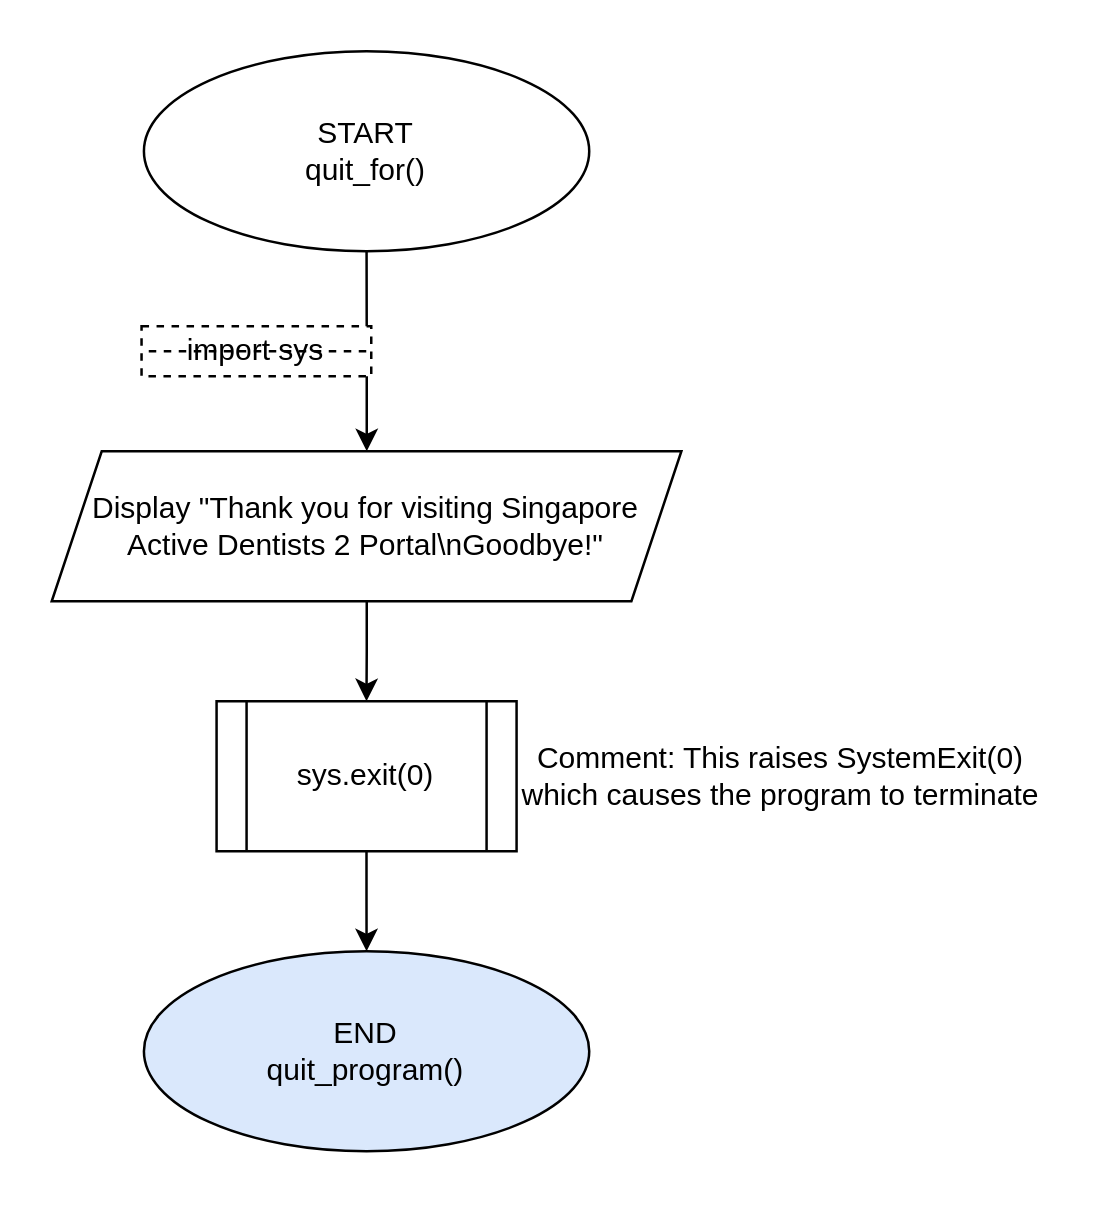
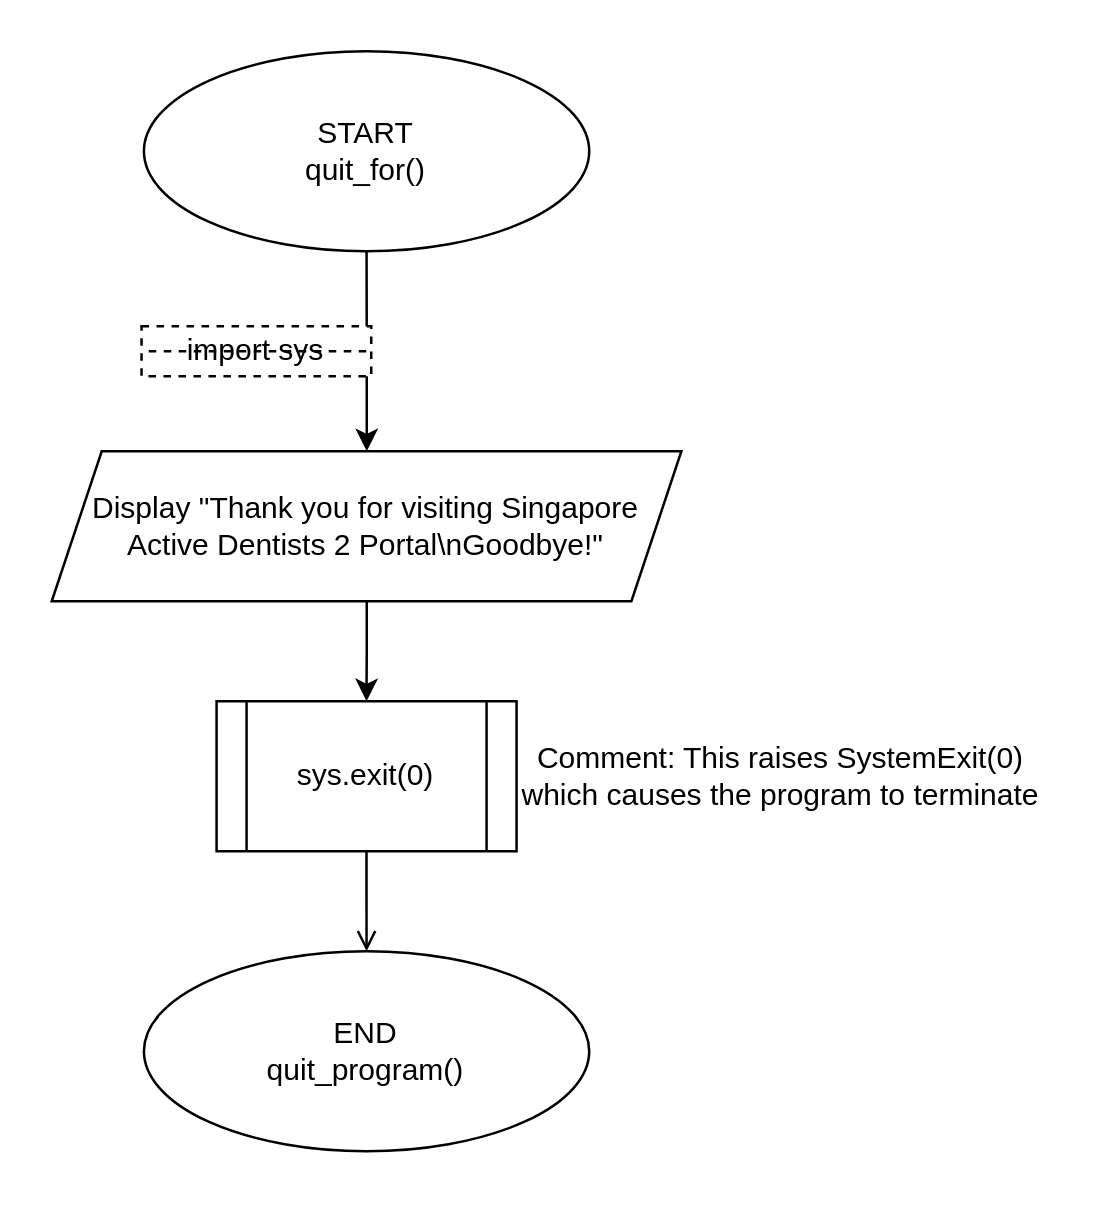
edge "sys.exit(0)" -> "END quit_program()": arrowhead classic -> open
node "END quit_program()": fillcolor #dae8fc -> #ffffff
